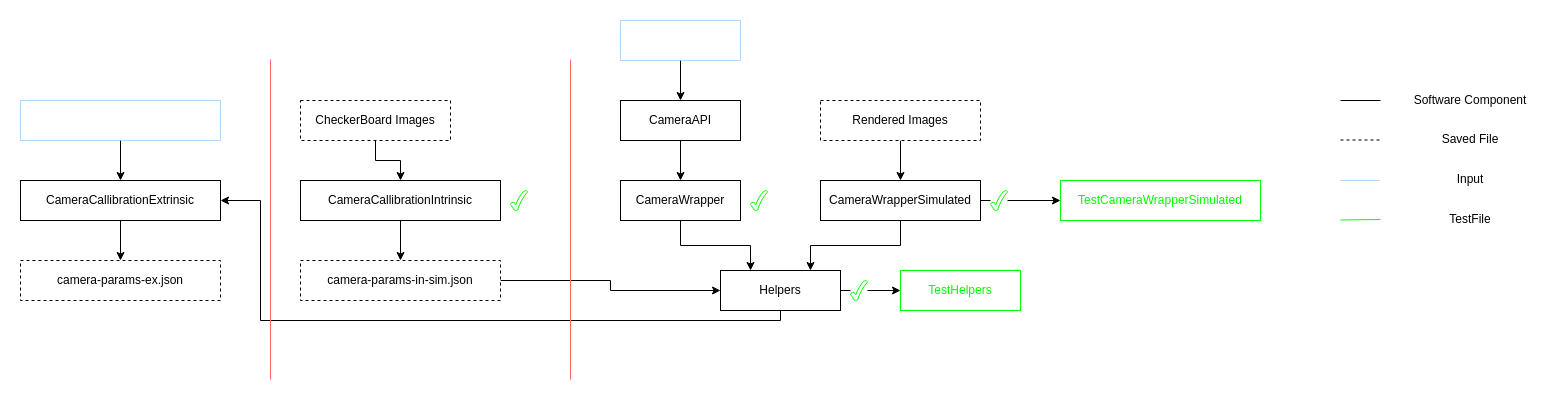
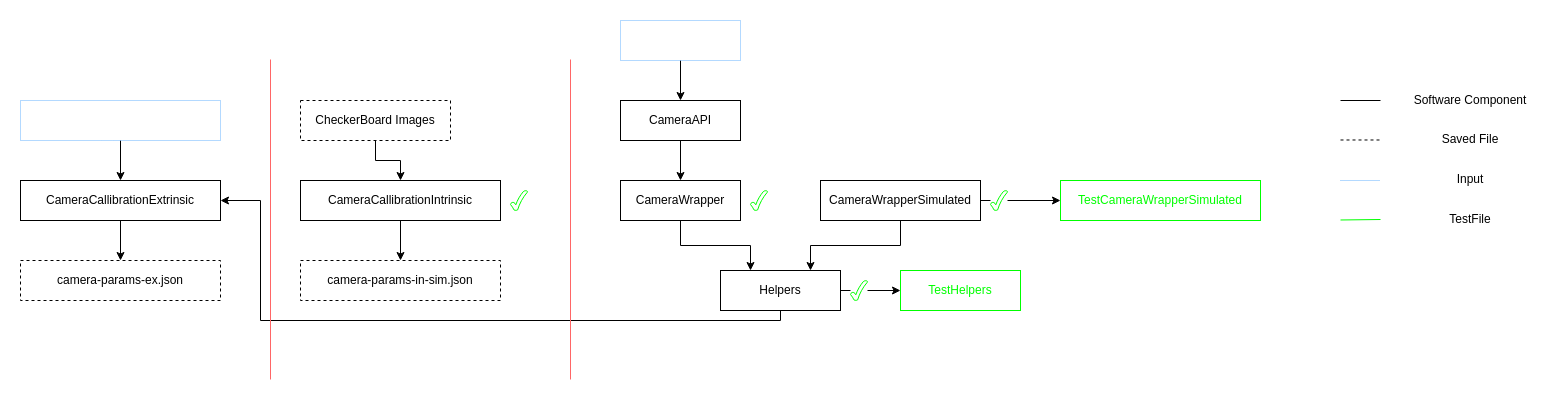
node "Rendered Images": removed
edge "Rendered Images" -> "CameraWrapperSimulated": removed
edge "camera-params-in-sim.json" -> "Helpers": removed
